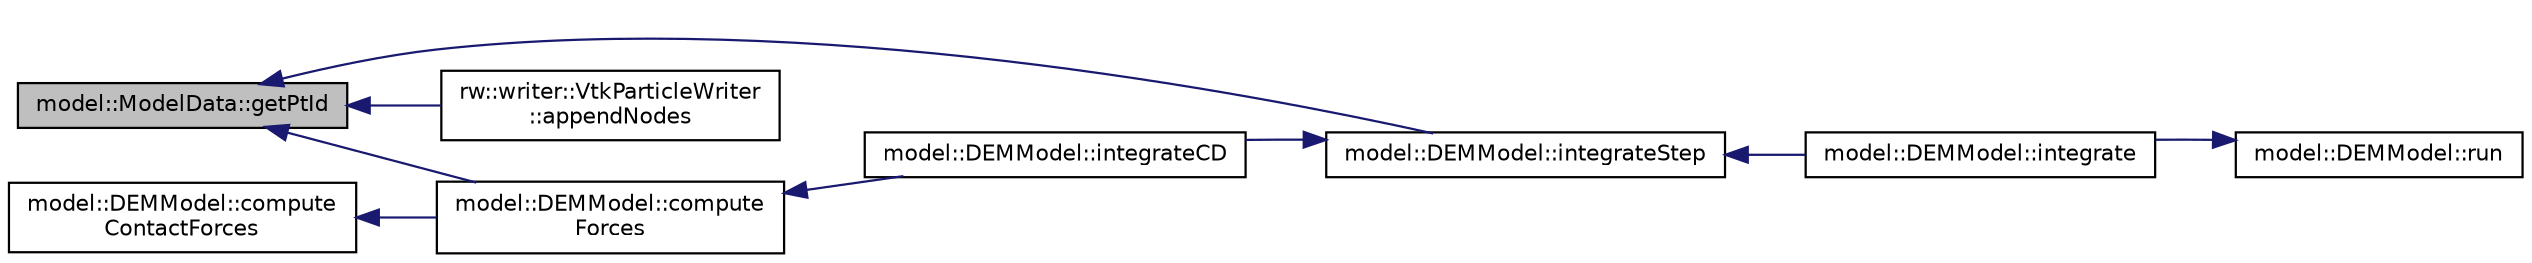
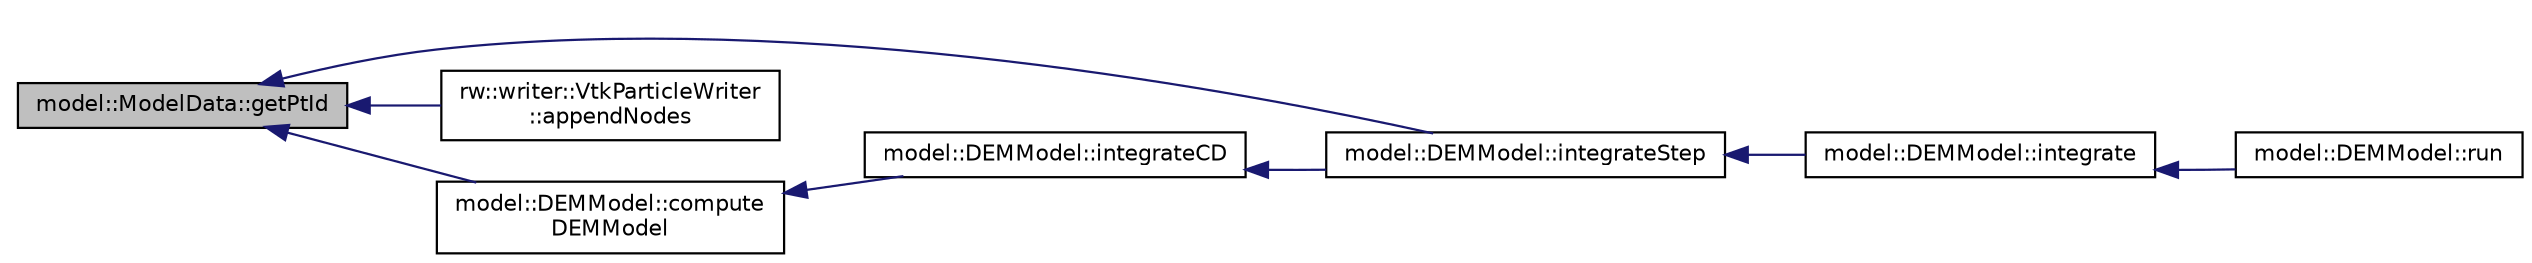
edge "model::DEMModel::integrateCD" -> "model::DEMModel::integrateStep": reversed
edge "model::DEMModel::integrate" -> "model::DEMModel::run": reversed
node "model::DEMModel::compute ContactForces": removed
node "model::DEMModel::compute Forces": label "model::DEMModel::compute Forces" -> "model::DEMModel::compute DEMModel"
